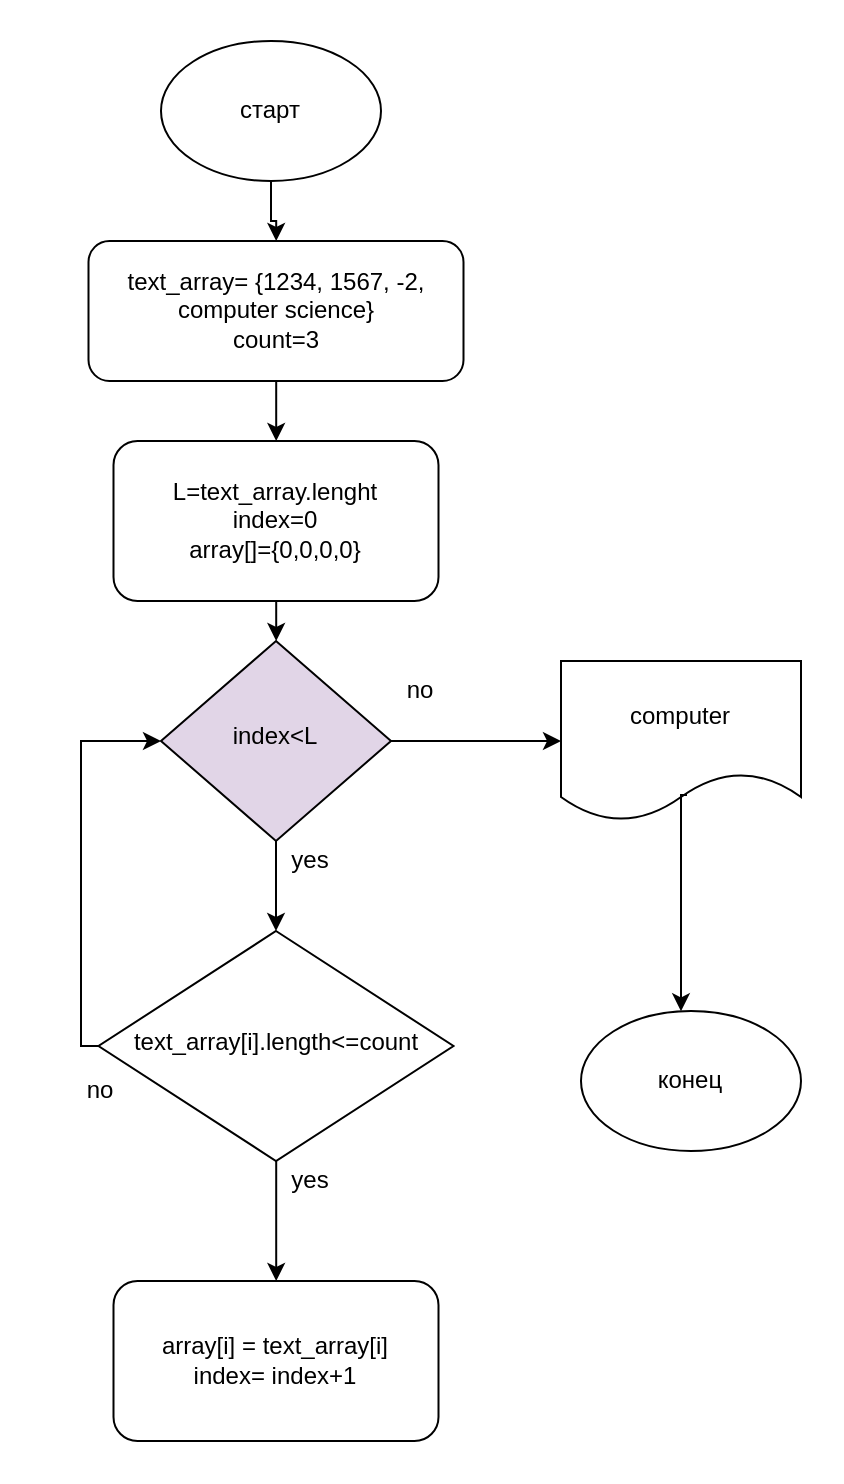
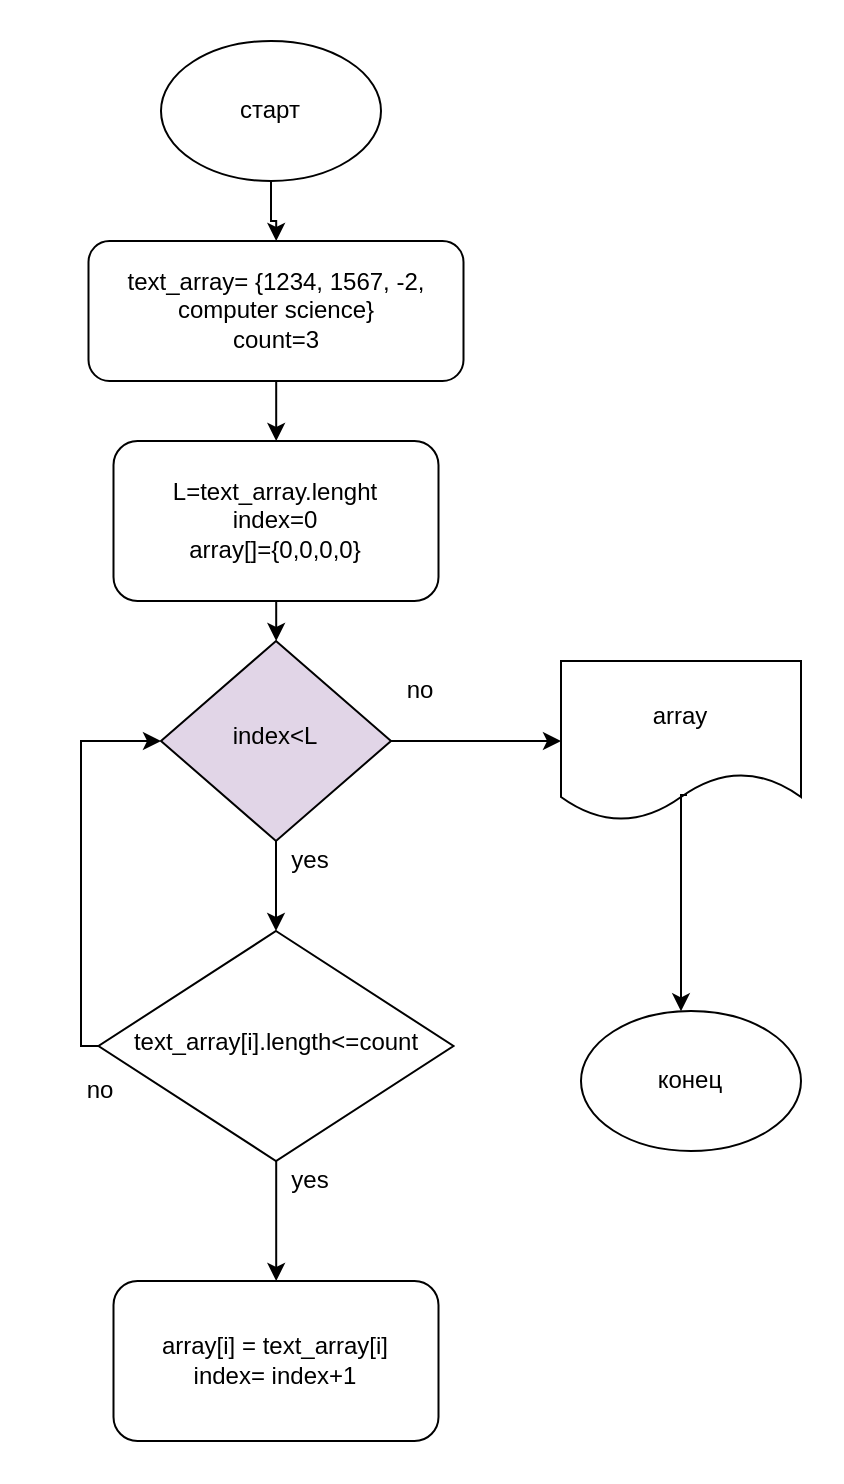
node "computer": label "computer" -> "array"
